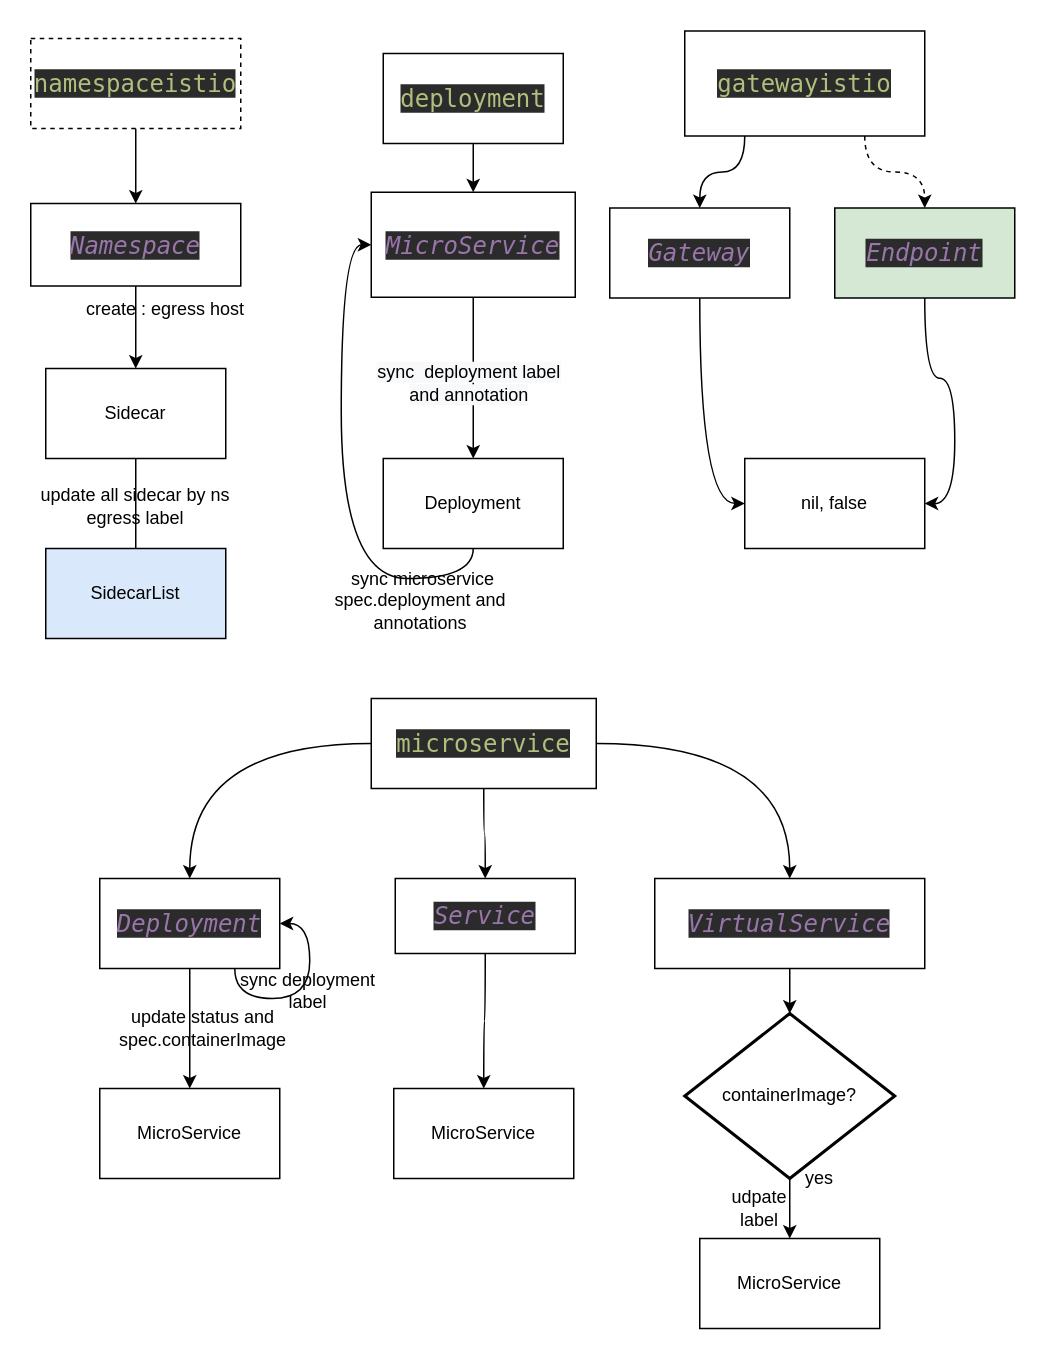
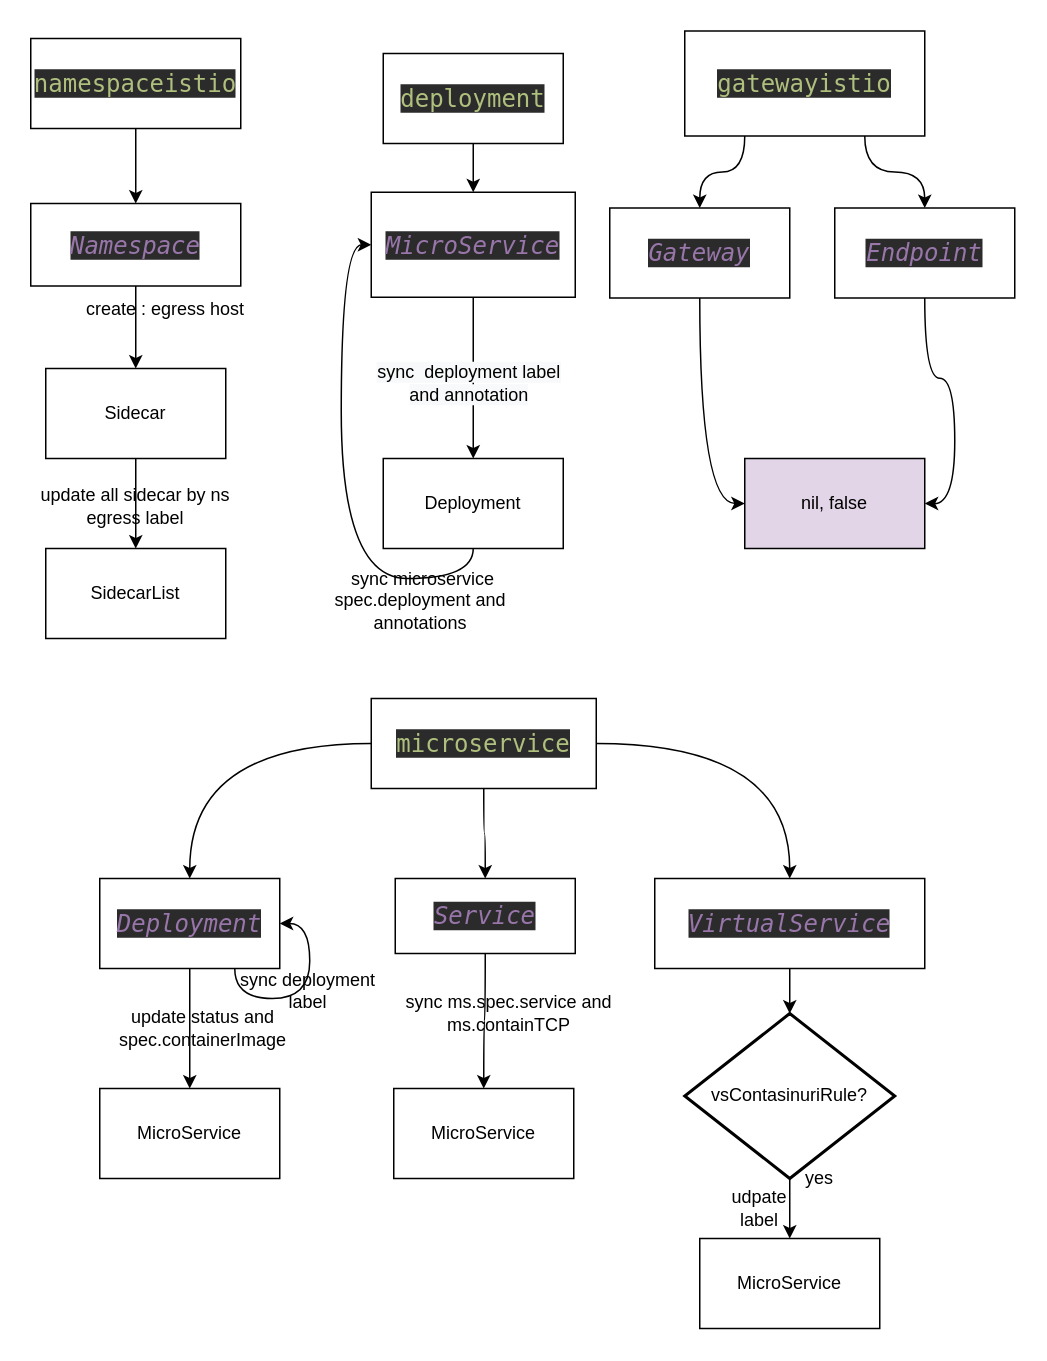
node "namespaceistio": style dashed -> solid
edge "gatewayistio" -> "Endpoint": style dashed -> solid
node "Endpoint": fillcolor #d5e8d4 -> #ffffff
node "nil, false": fillcolor #ffffff -> #e1d5e7
edge "Sidecar" -- "SidecarList": arrowhead none -> classic
node "SidecarList": fillcolor #dae8fc -> #ffffff
node "sync ms.spec.service and ms.containTCP": added
node "containerImage?": label "containerImage?" -> "vsContasinuriRule?"
